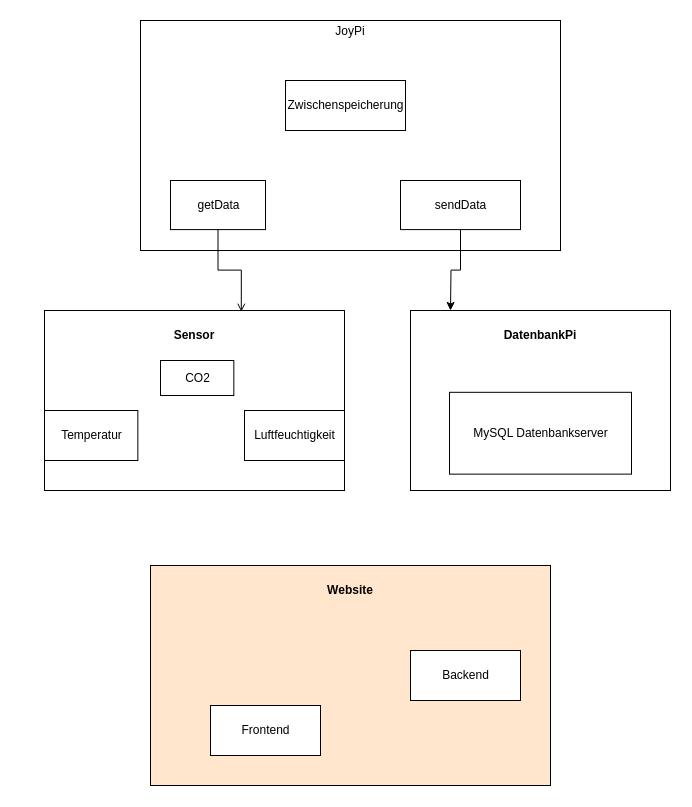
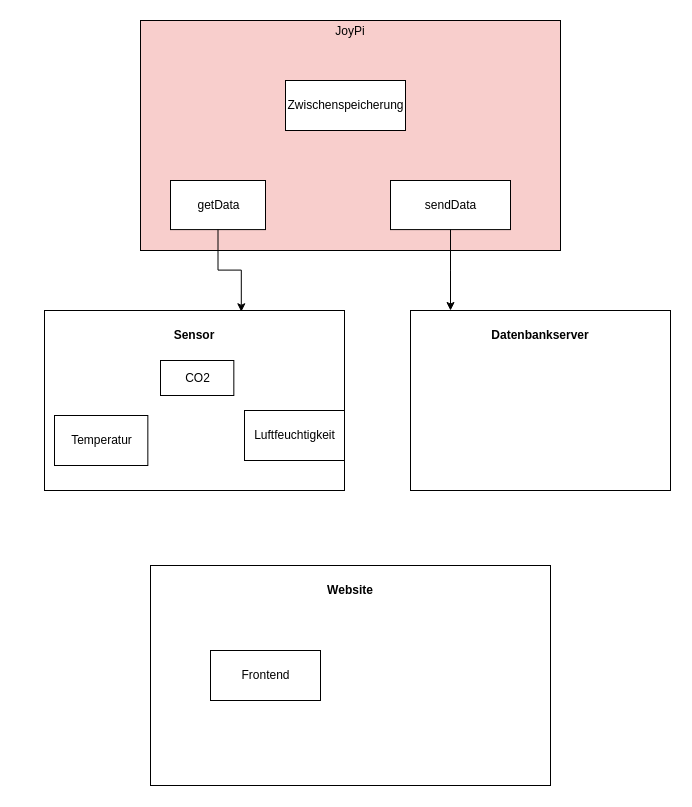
node "JoyPi": fillcolor #ffffff -> #f8cecc
node "sendData": moved (461, 205) -> (451, 205)
edge "getData" -> "Sensor": arrowhead open -> classic
node "DatenbankPi": label "DatenbankPi" -> "Datenbankserver"
node "MySQL Datenbankserver": removed
node "Temperatur": moved (91, 436) -> (101, 441)
node "Website": fillcolor #ffe6cc -> #ffffff
node "Backend": removed
node "Frontend": moved (266, 731) -> (266, 676)
